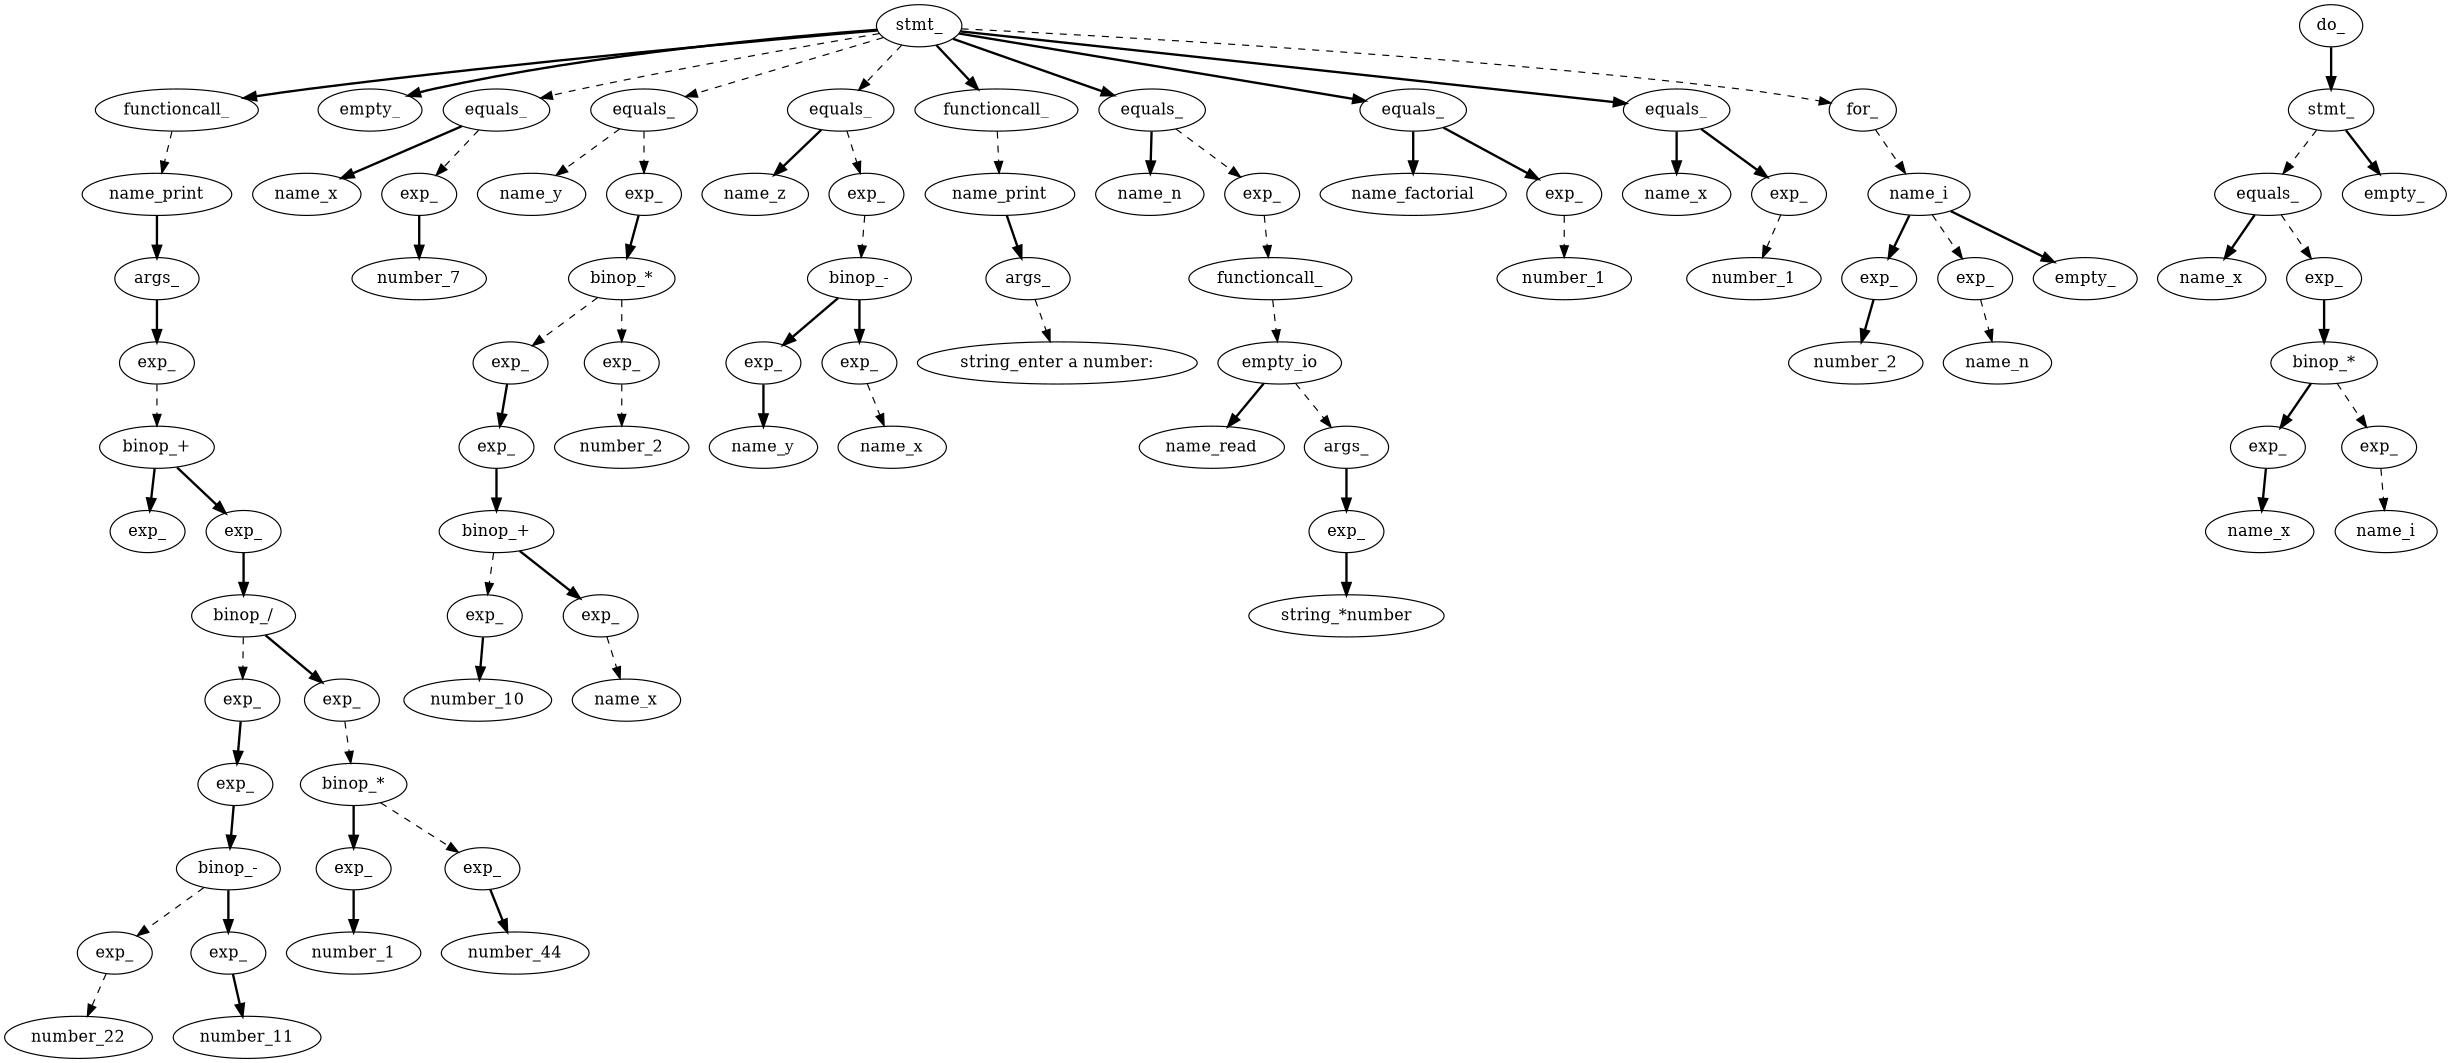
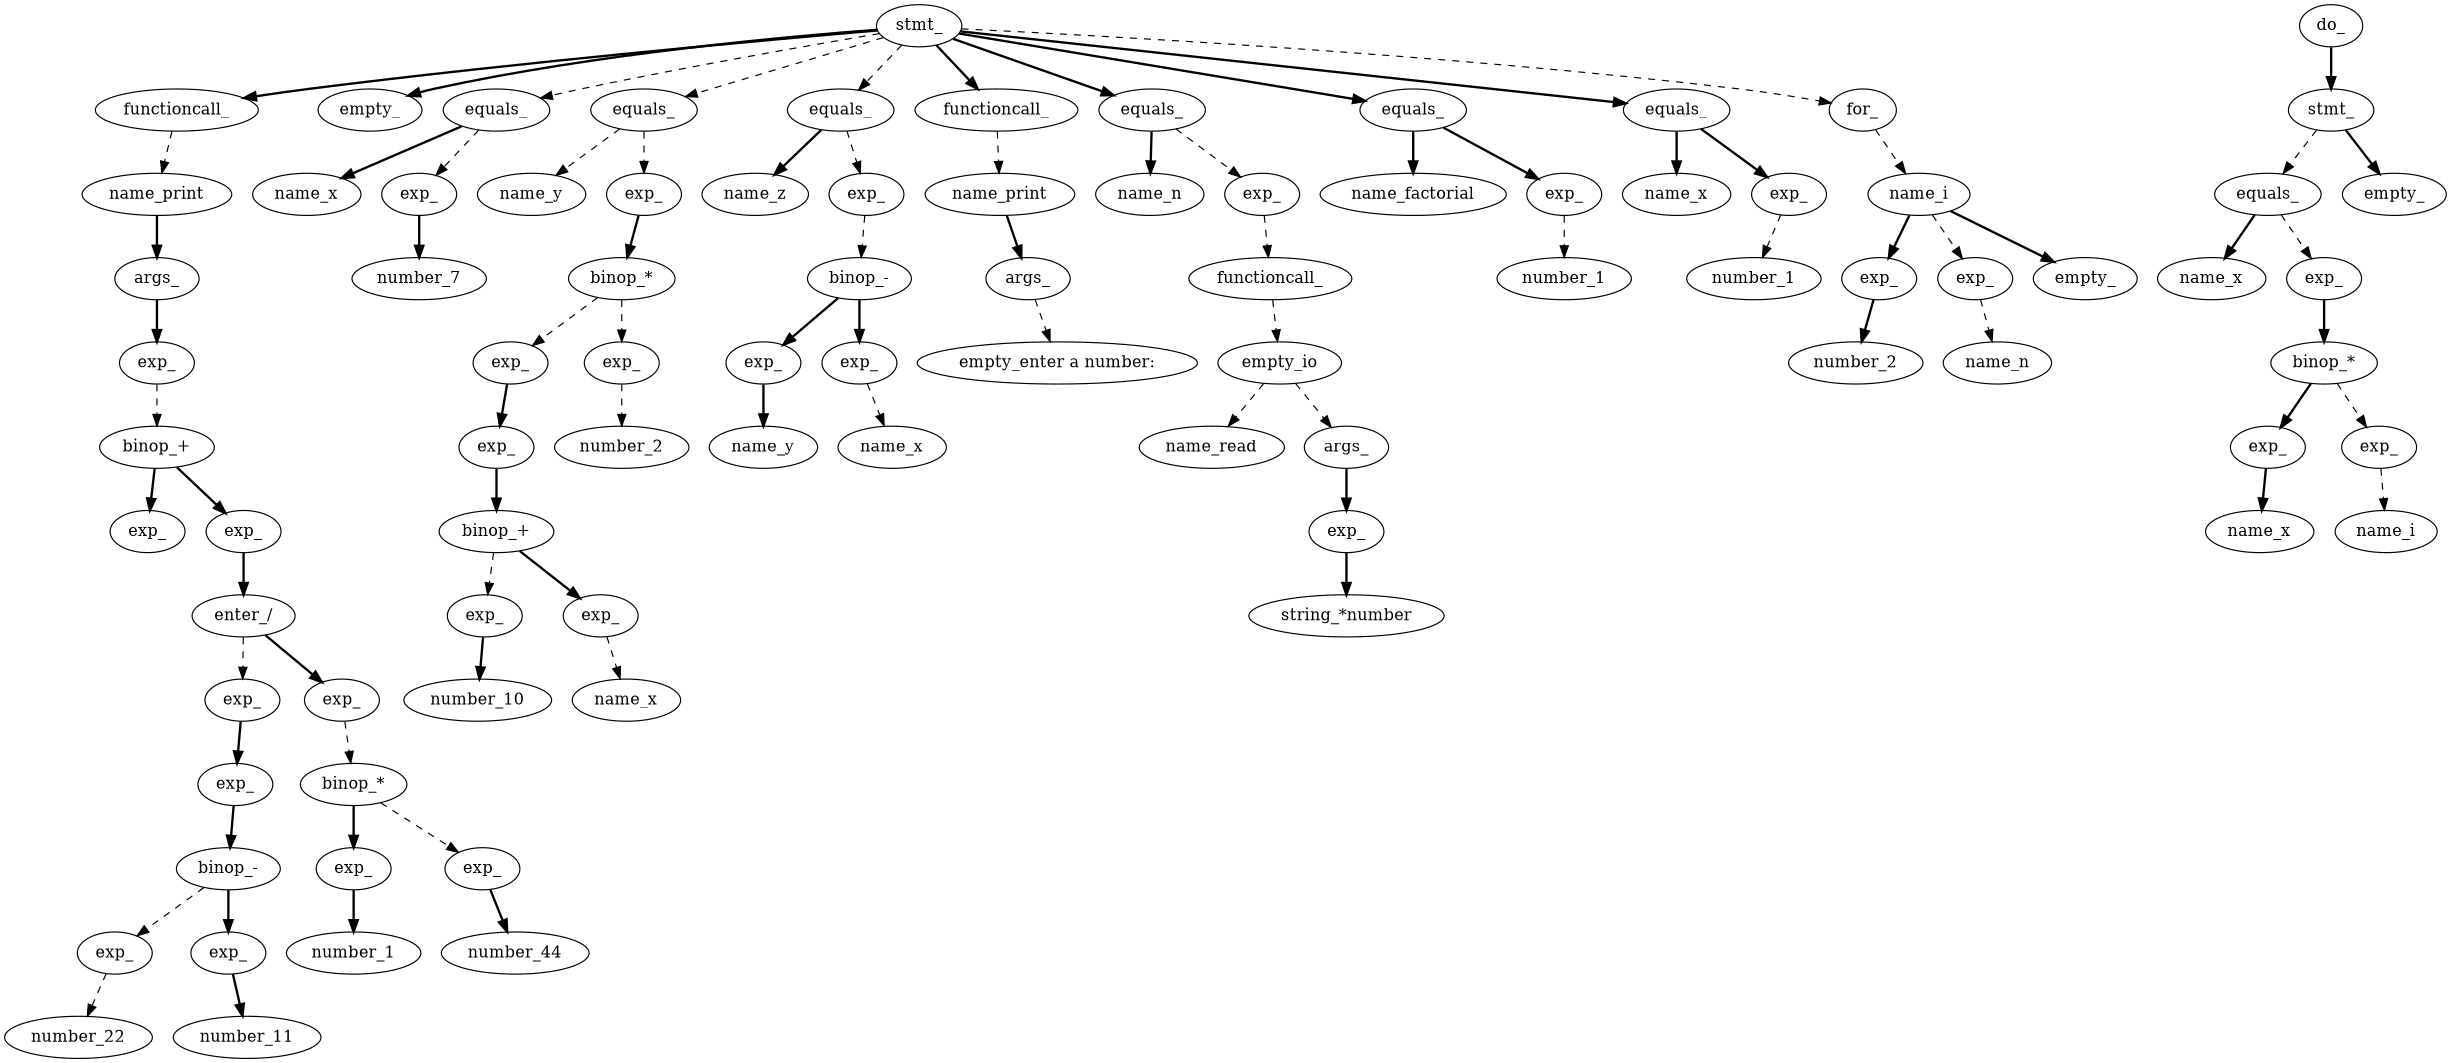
node "string_enter a number:": label "string_enter a number:" -> "empty_enter a number:"
edge "empty_io" -> "name_read": style bold -> dashed
node "binop_/": label "binop_/" -> "enter_/"
